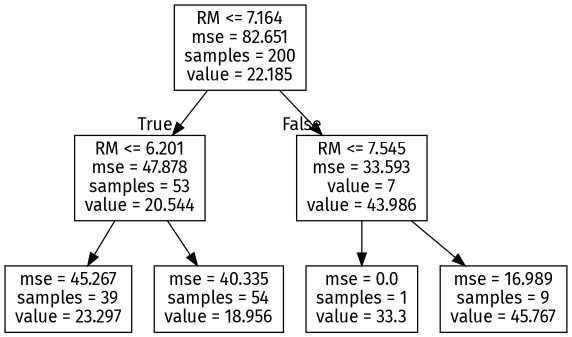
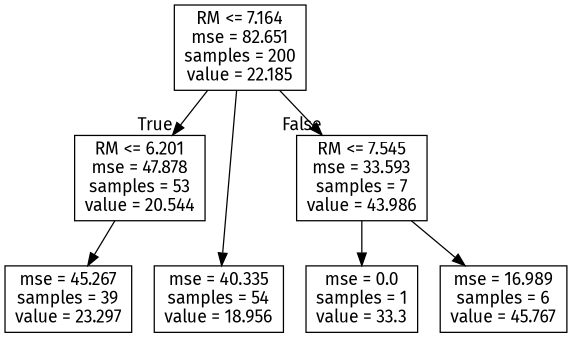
node "RM <= 7.545 mse = 33.593 value = 7 value = 43.986": label "RM <= 7.545 mse = 33.593 value = 7 value = 43.986" -> "RM <= 7.545 mse = 33.593 samples = 7 value = 43.986"
edge "RM <= 6.201 mse = 47.878 samples = 53 value = 20.544" -> "mse = 40.335 samples = 54 value = 18.956": now "RM <= 7.164 mse = 82.651 samples = 200 value = 22.185" -> "mse = 40.335 samples = 54 value = 18.956"
node "mse = 16.989 samples = 9 value = 45.767": label "mse = 16.989 samples = 9 value = 45.767" -> "mse = 16.989 samples = 6 value = 45.767"
